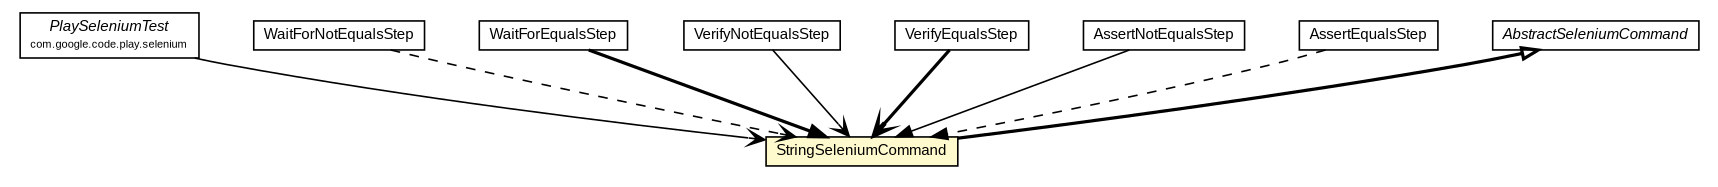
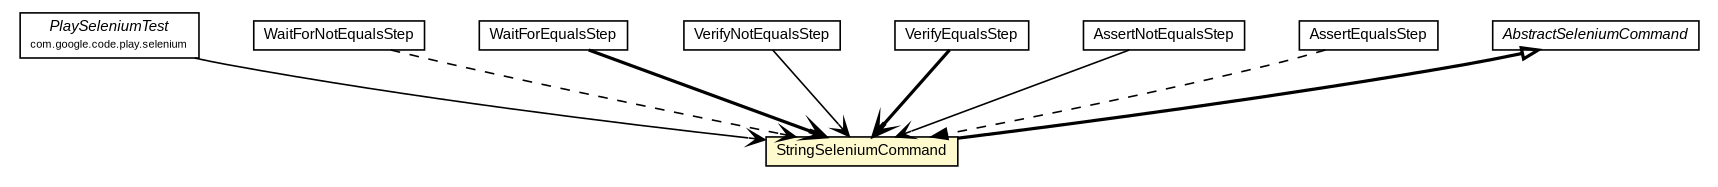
edge "WaitForEqualsStep" -> "StringSeleniumCommand": arrowhead normal -> open
edge "AssertNotEqualsStep" -> "StringSeleniumCommand": arrowhead normal -> open
